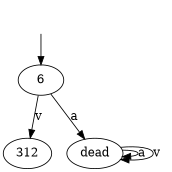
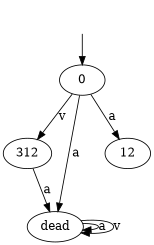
node "6": label "6" -> "0"
node "12": added
edge "312" -> "dead": added, label "a"
